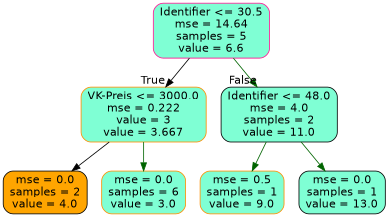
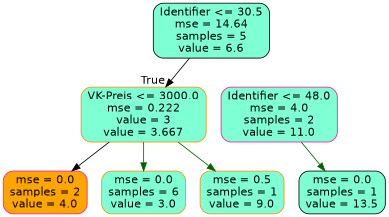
node "Identifier <= 30.5 mse = 14.64 samples = 5 value = 6.6": color deeppink -> black
edge "Identifier <= 30.5 mse = 14.64 samples = 5 value = 6.6" -> "Identifier <= 48.0 mse = 4.0 samples = 2 value = 11.0": removed
node "Identifier <= 48.0 mse = 4.0 samples = 2 value = 11.0": color black -> deeppink
edge "Identifier <= 48.0 mse = 4.0 samples = 2 value = 11.0" -> "mse = 0.5 samples = 1 value = 9.0": now "VK-Preis <= 3000.0 mse = 0.222 value = 3 value = 3.667" -> "mse = 0.5 samples = 1 value = 9.0"
node "mse = 0.0 samples = 2 value = 4.0": color black -> deeppink
node "mse = 0.0 samples = 1 value = 13.0": label "mse = 0.0 samples = 1 value = 13.0" -> "mse = 0.0 samples = 1 value = 13.5"
